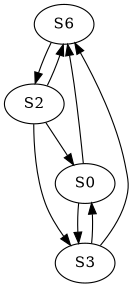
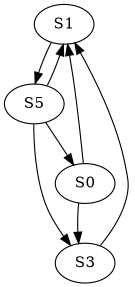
node "S6": label "S6" -> "S1"
node "S2": label "S2" -> "S5"
edge "S3" -> "S0": removed
